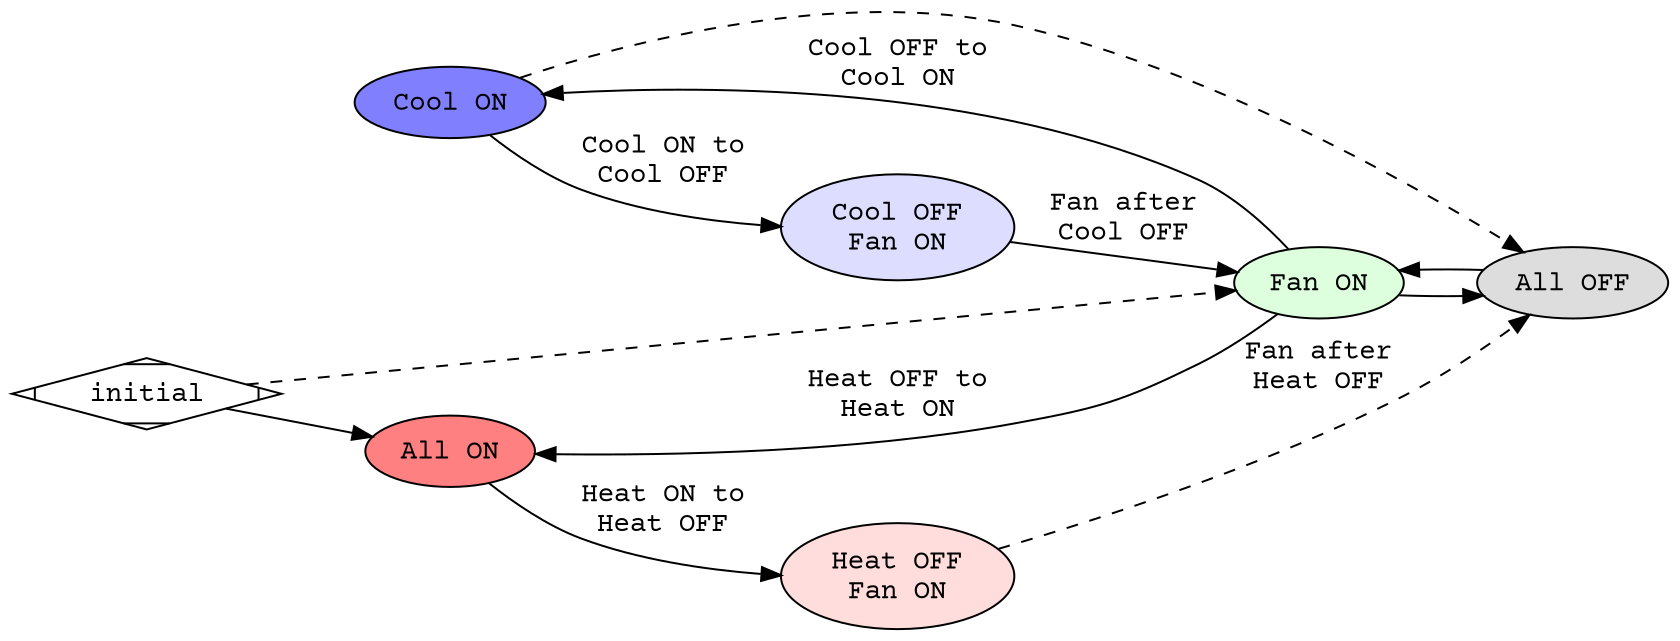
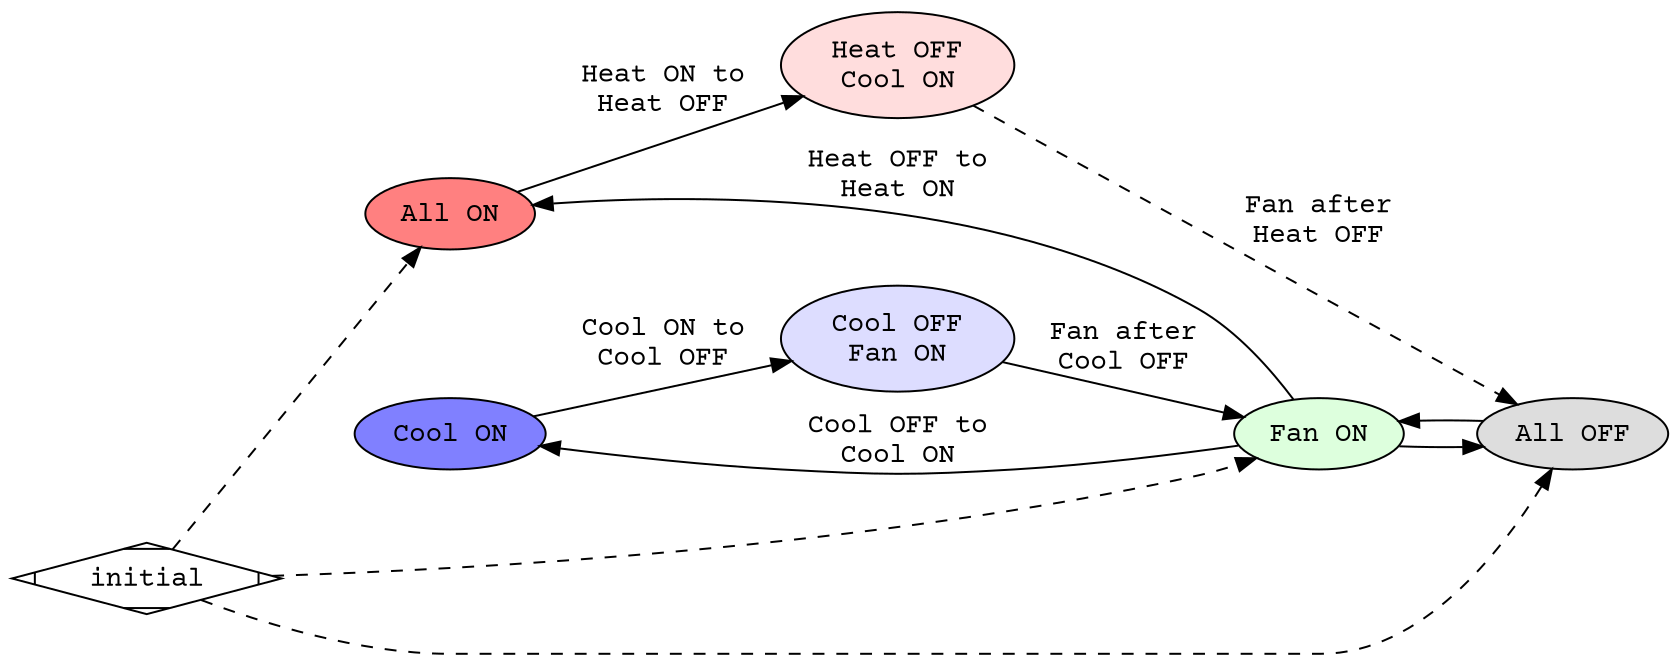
edge "Cool ON" -> "All OFF": now "initial" -> "All OFF"
edge "initial" -> "All ON": style solid -> dashed
node "Heat OFF Fan ON": label "Heat OFF Fan ON" -> "Heat OFF Cool ON"
